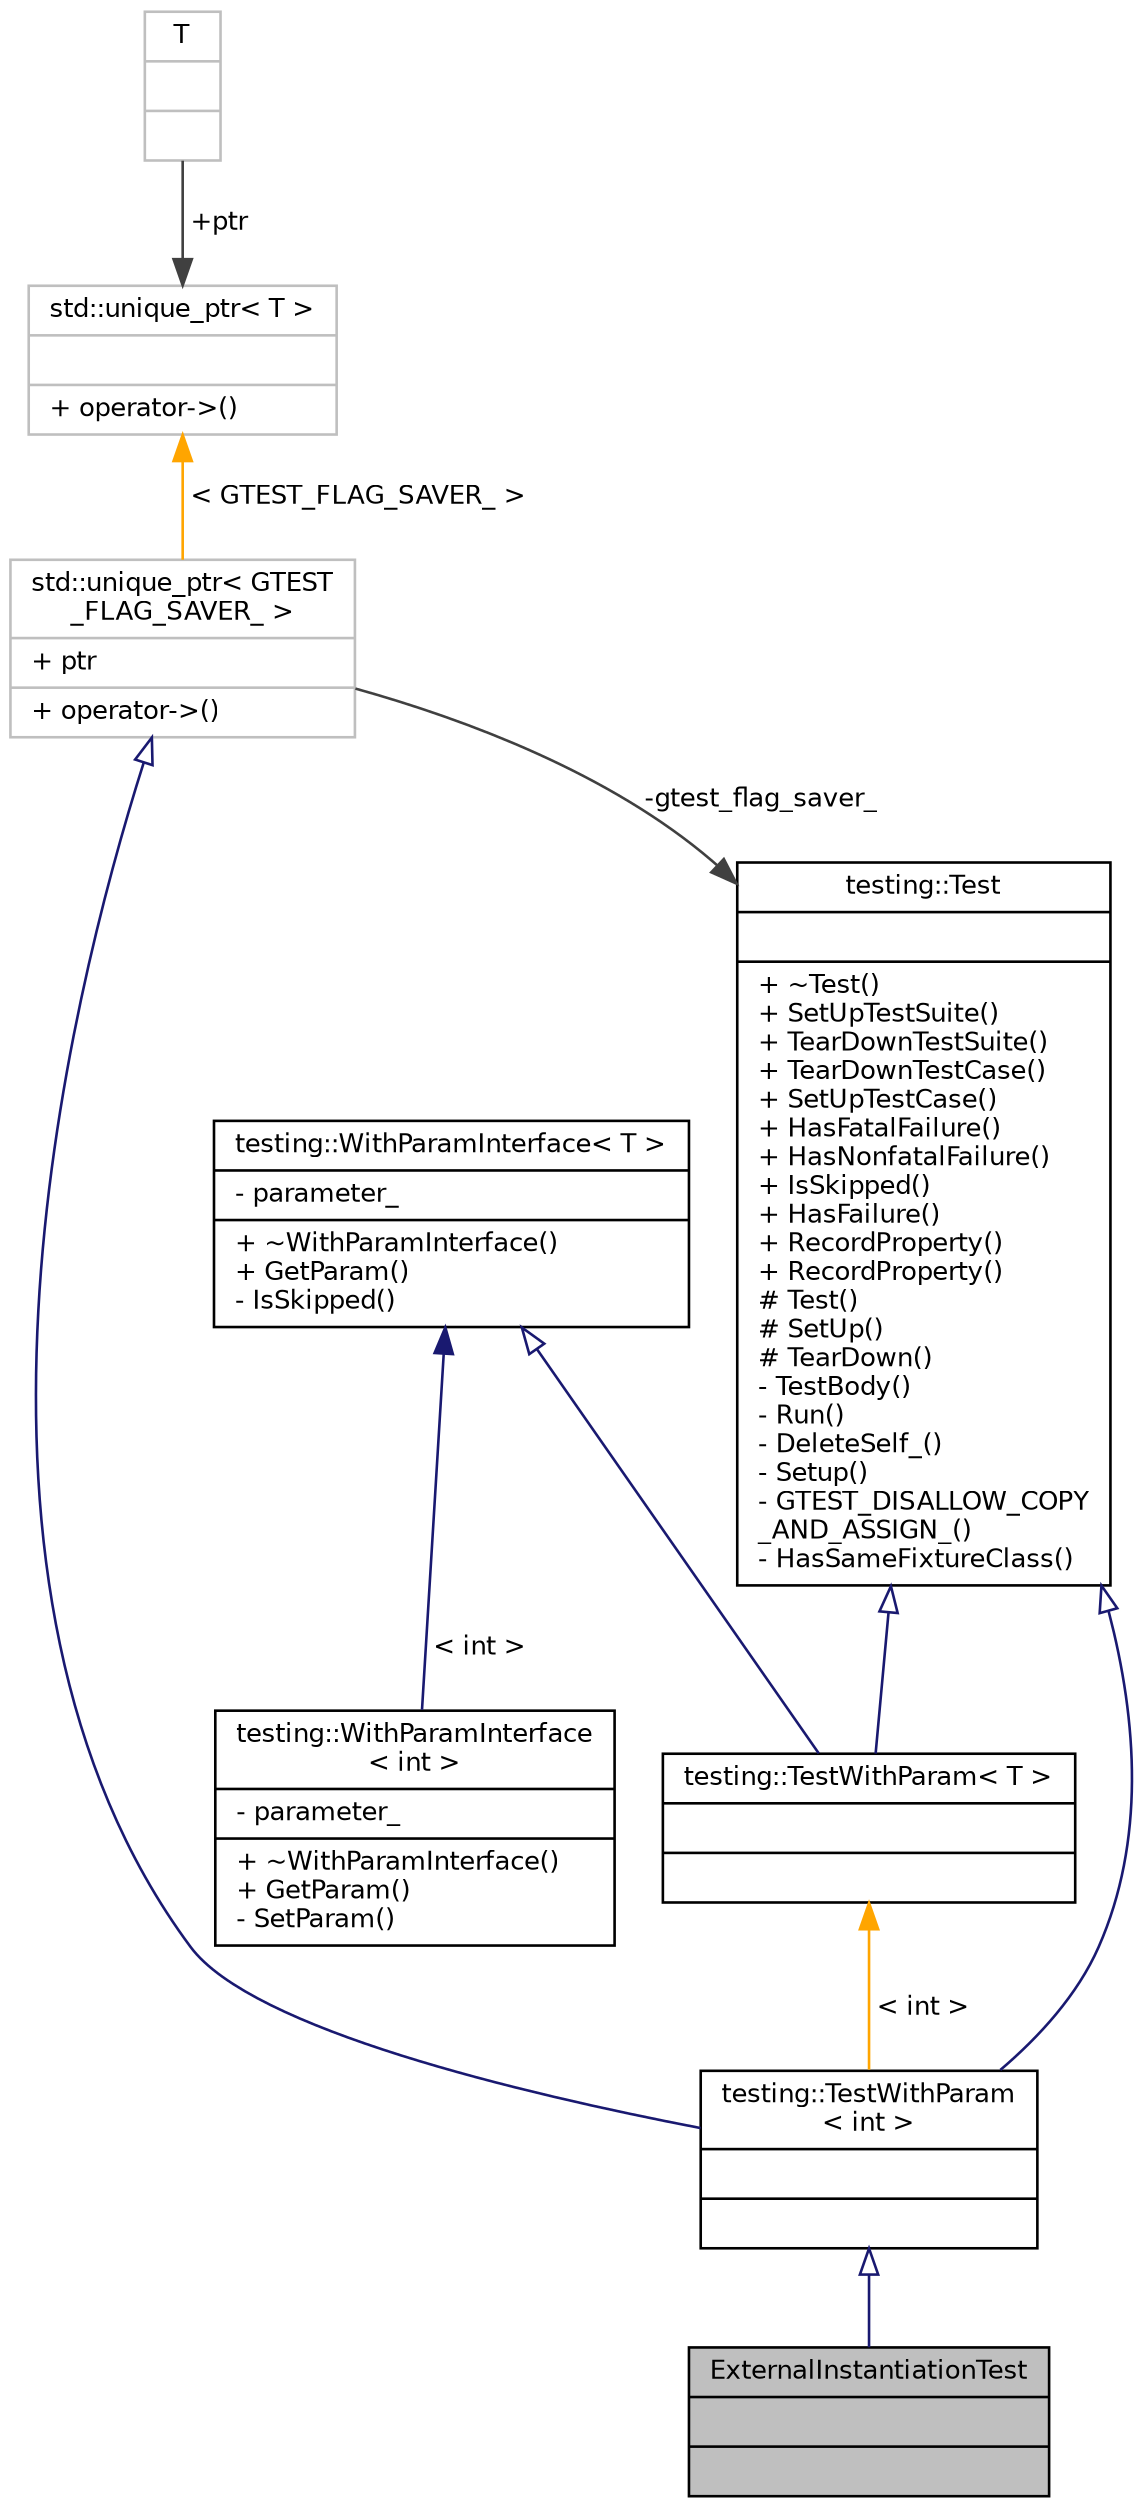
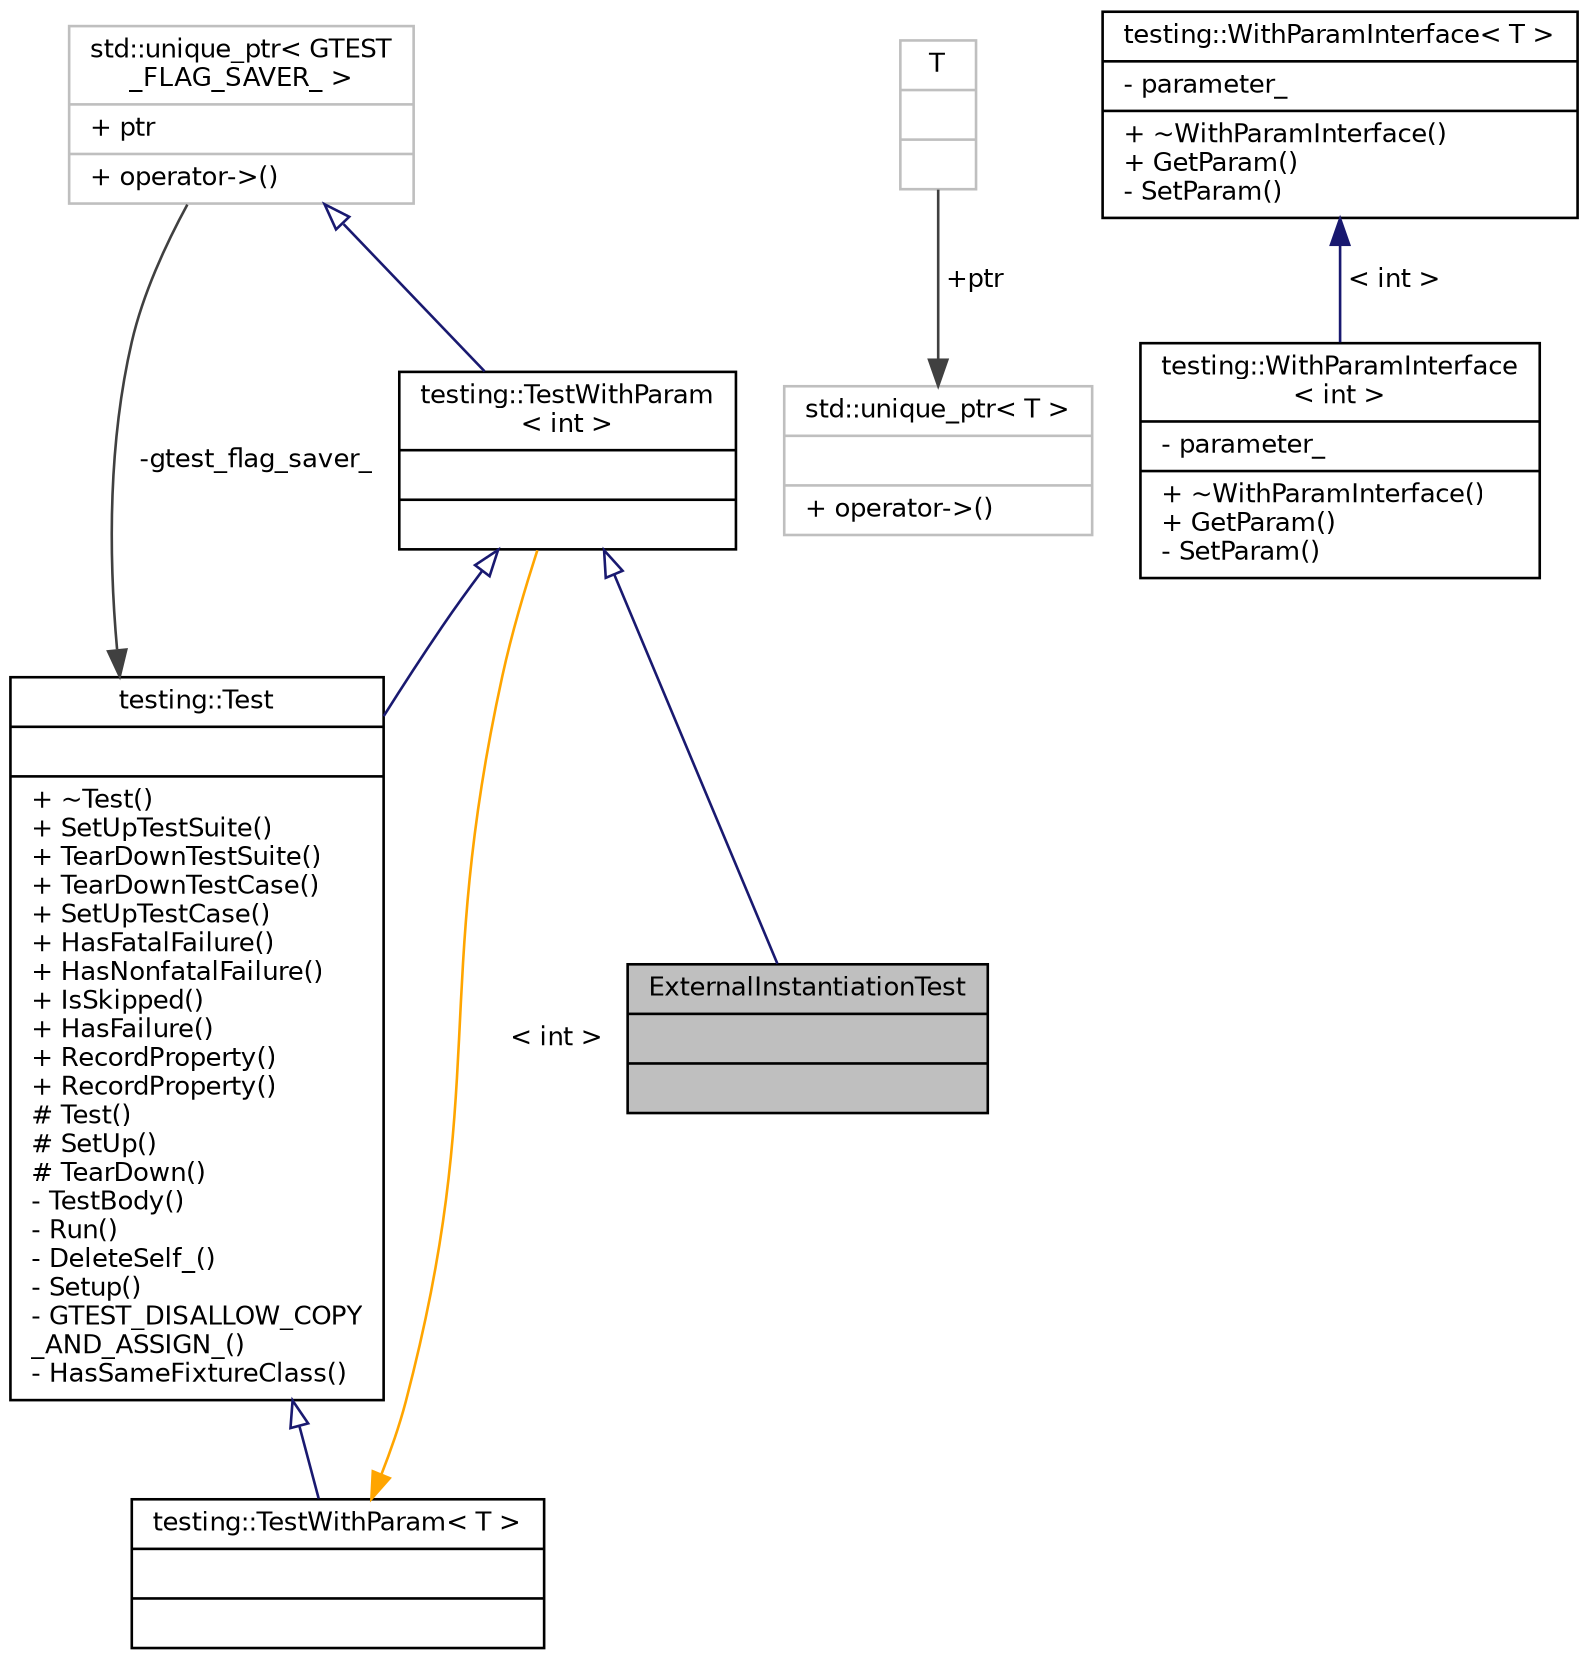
edge "std::unique_ptr< GTEST" -> "std::unique_ptr< T >": removed, label "< GTEST_FLAG_SAVER_ >"
node "testing::WithParamInterface< T >": text "- IsSkipped()" -> "- SetParam()"
edge "testing::TestWithParam< T >" -> "testing::WithParamInterface< T >": removed
edge "testing::TestWithParam" -> "testing::Test": reversed
